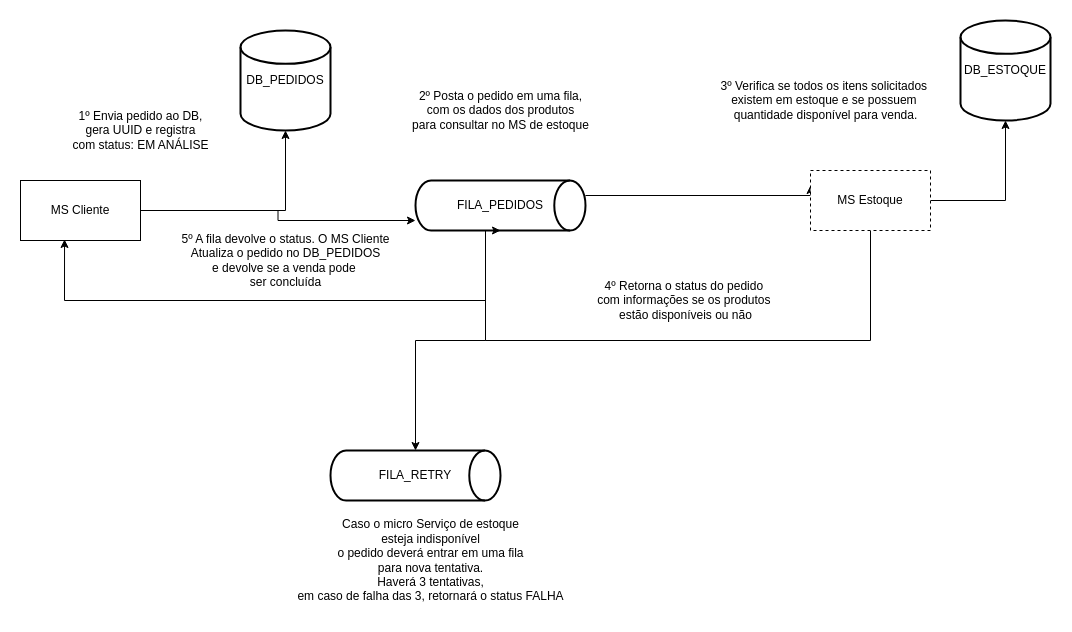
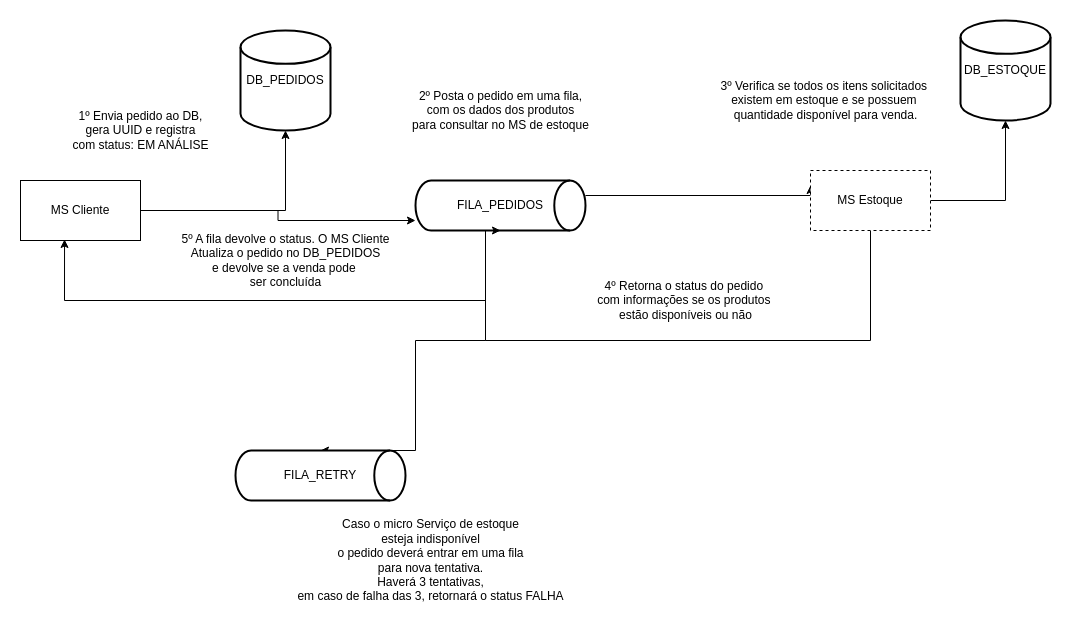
node "FILA_RETRY": moved (416, 476) -> (321, 476)
